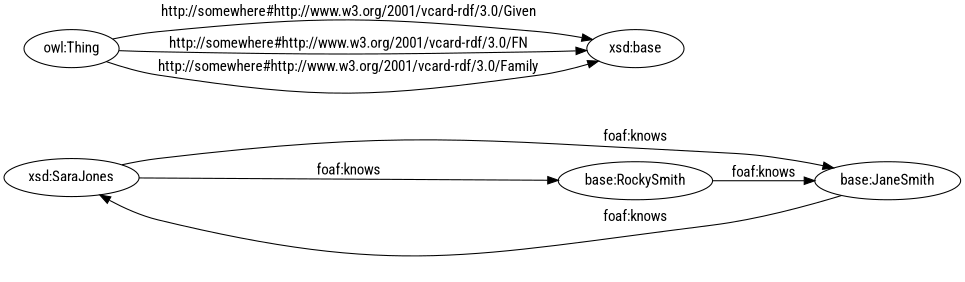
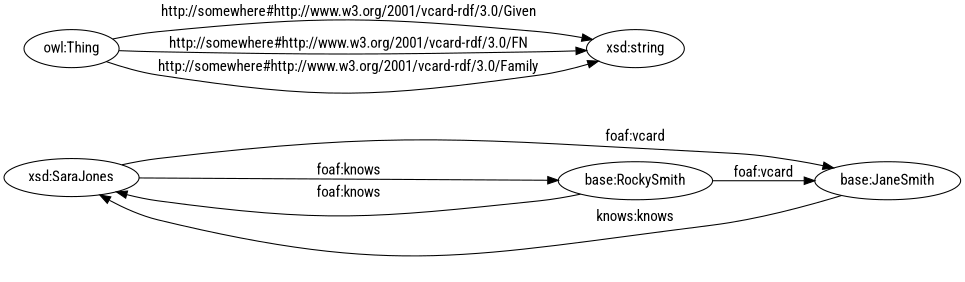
node "xsd:base": label "xsd:base" -> "xsd:string"
edge "xsd:SaraJones" -> "base:JaneSmith": label "foaf:knows" -> "foaf:vcard"
edge "base:RockySmith" -> "base:JaneSmith": label "foaf:knows" -> "foaf:vcard"
edge "base:RockySmith" -> "xsd:SaraJones": added, label "foaf:knows"
edge "base:JaneSmith" -> "xsd:SaraJones": label "foaf:knows" -> "knows:knows"
